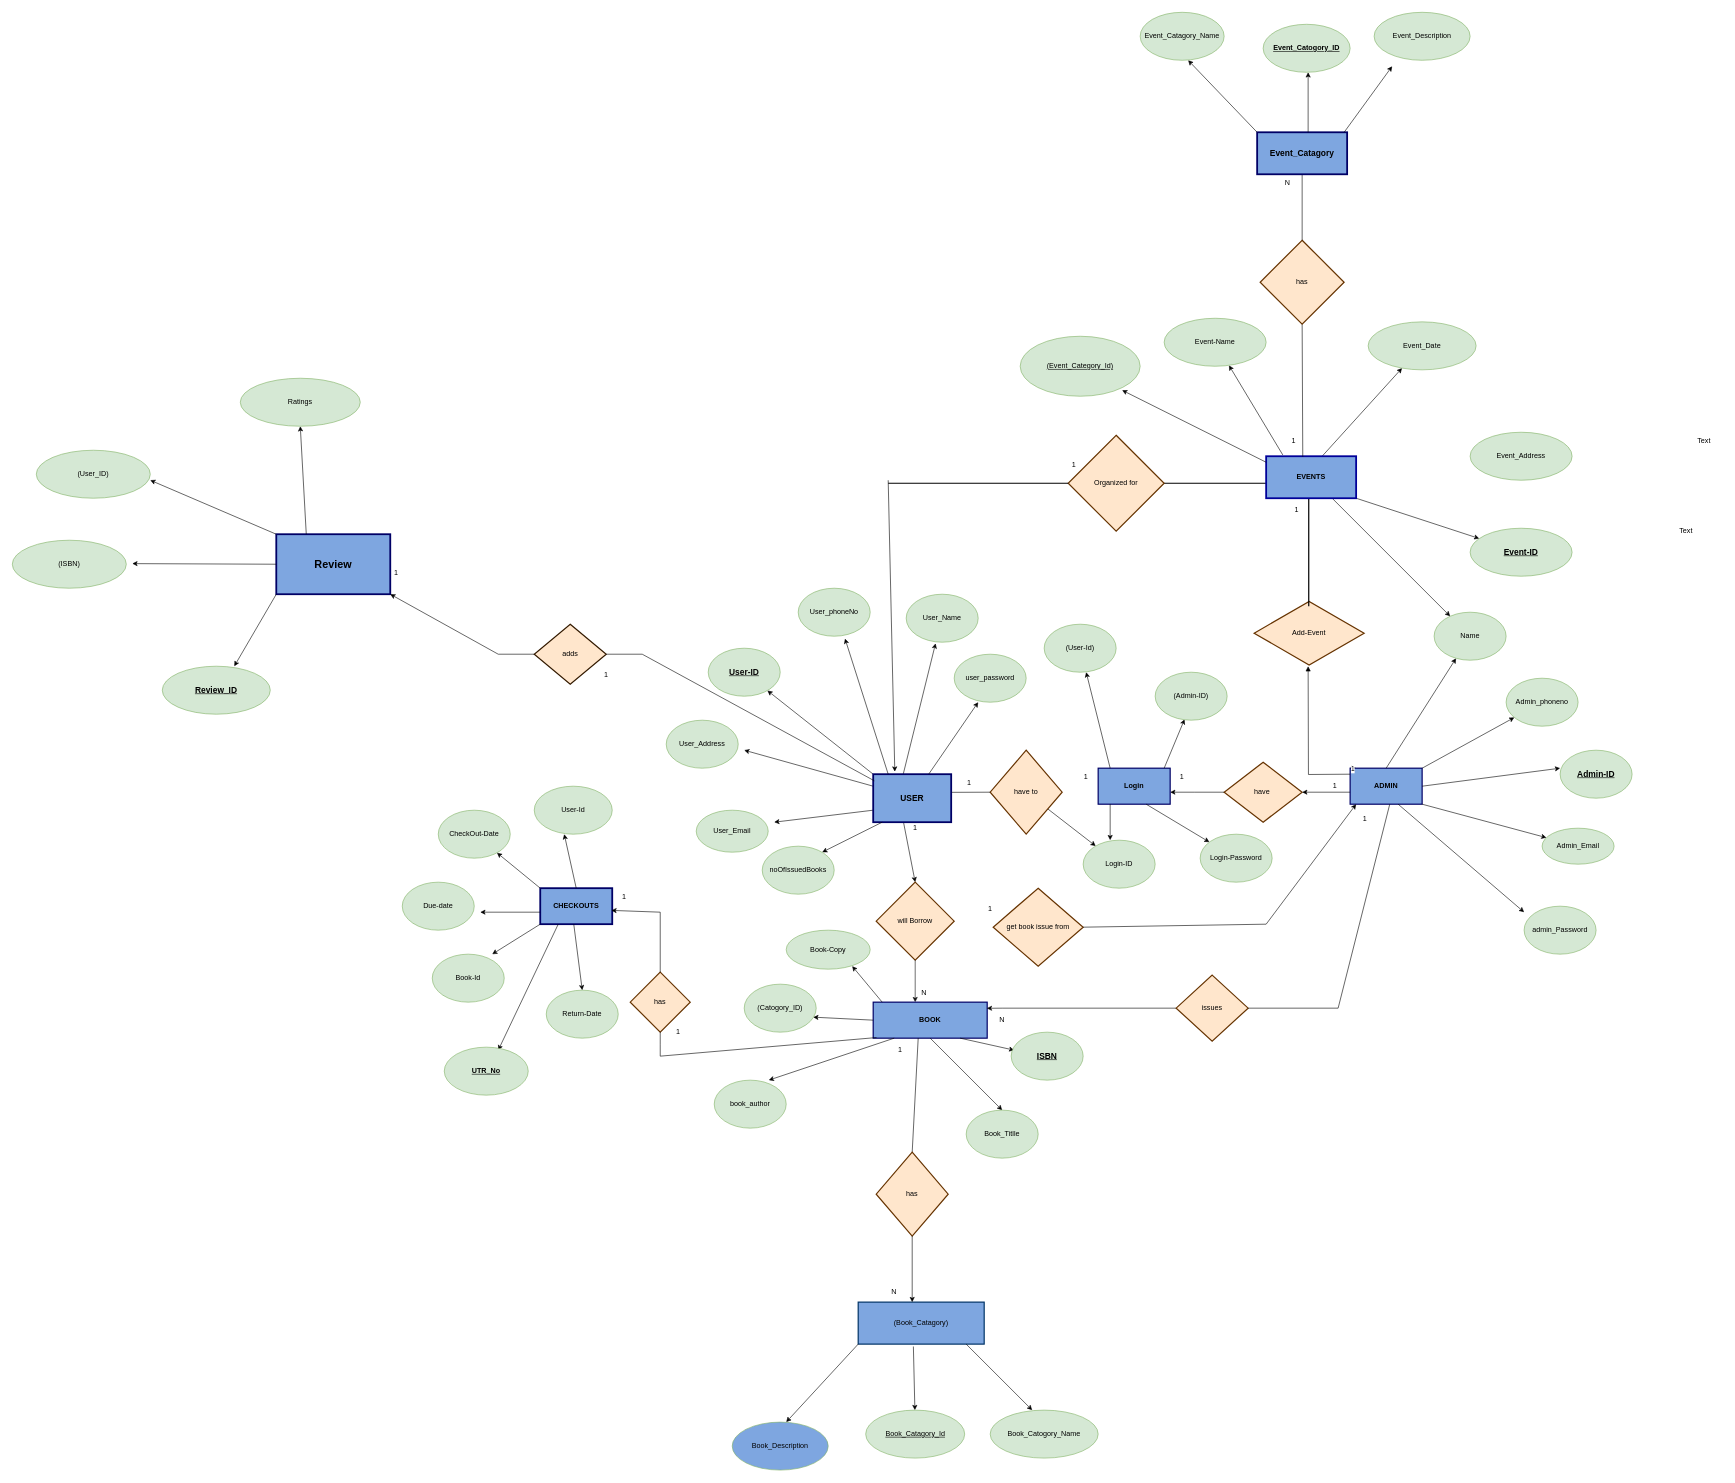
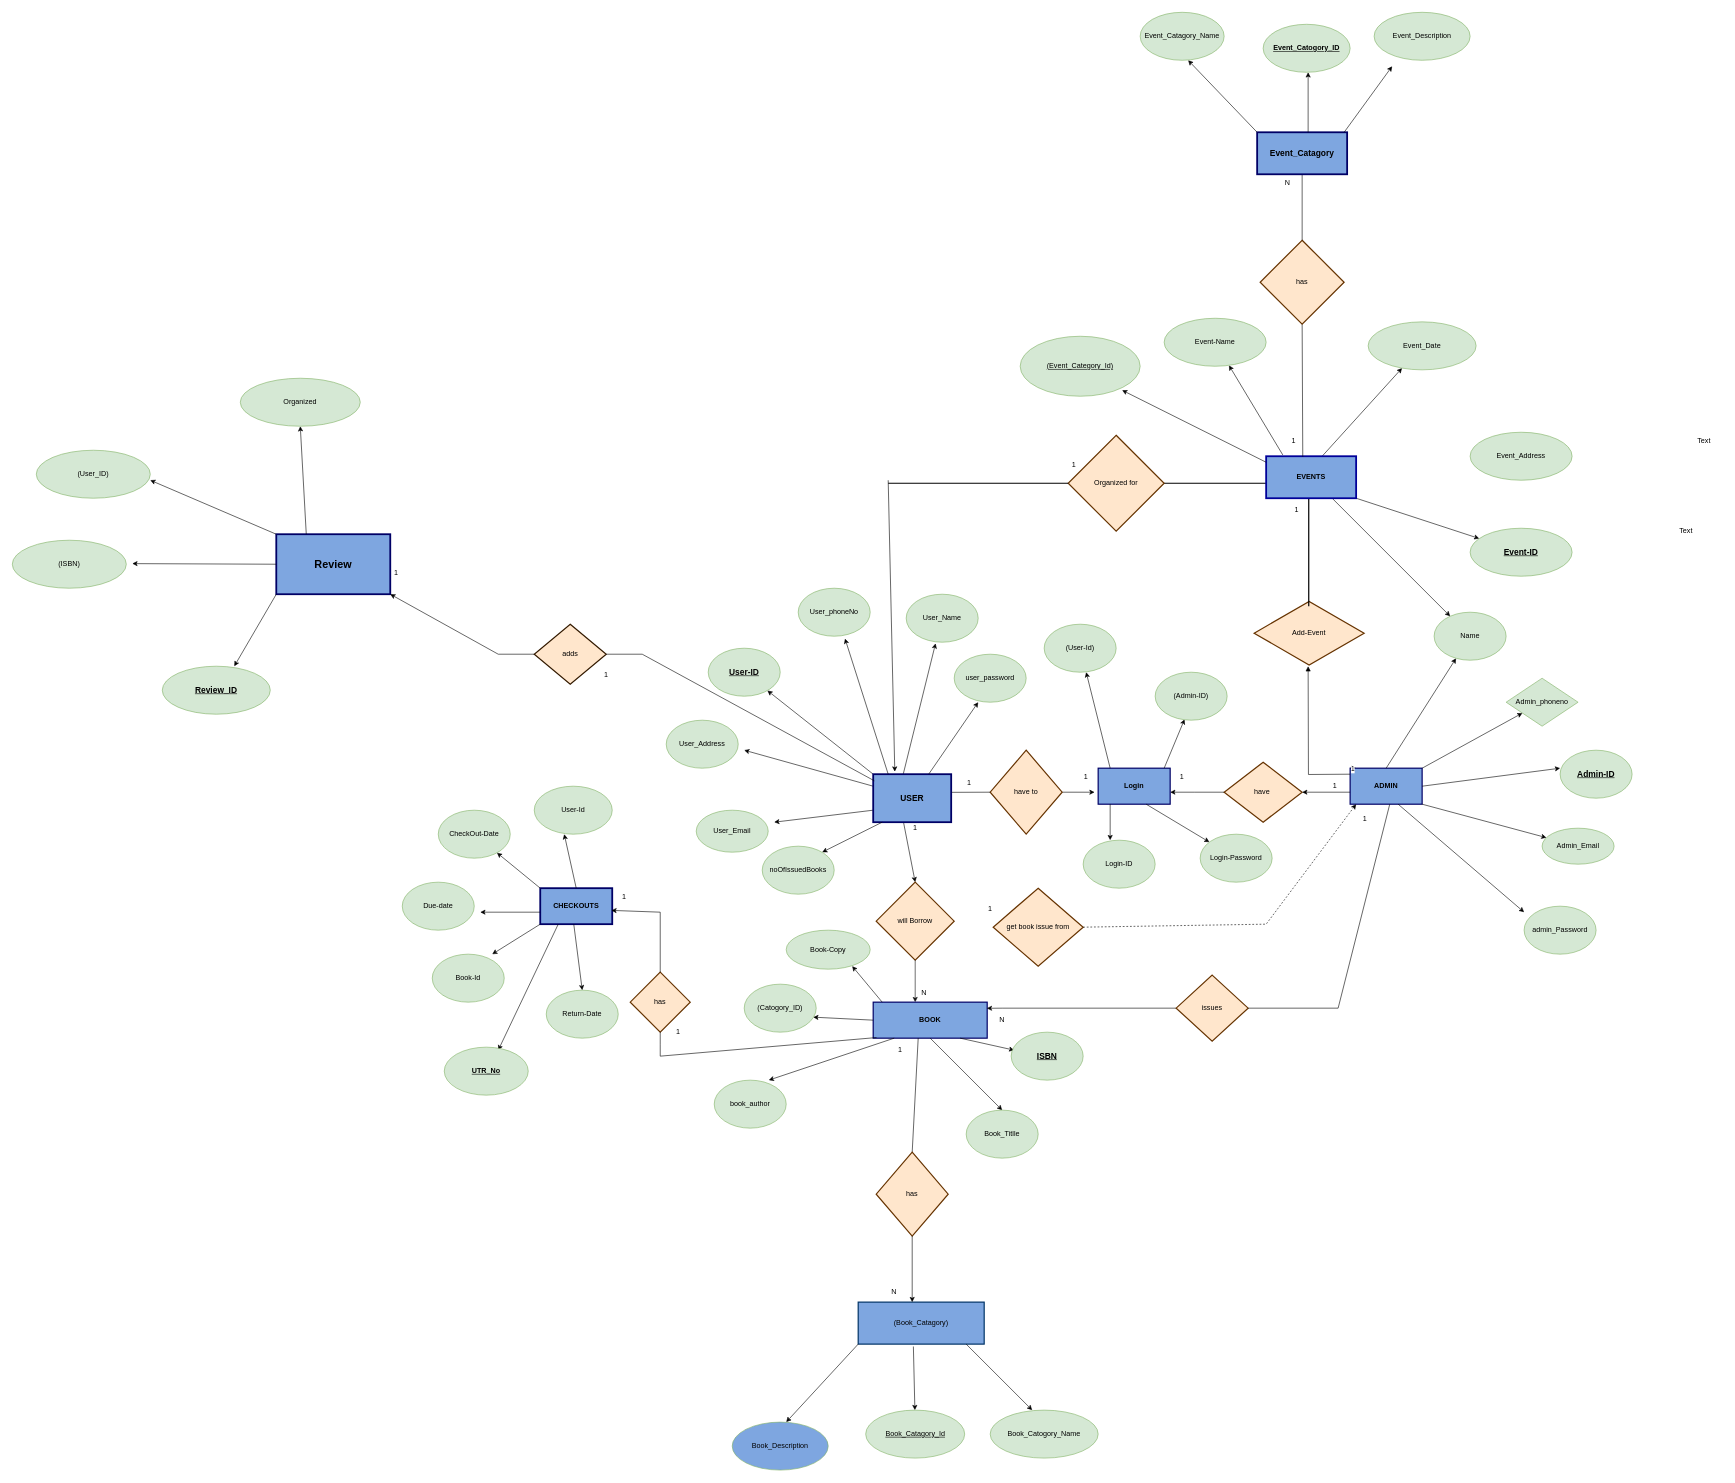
node "Ratings": label "Ratings" -> "Organized"
node "Admin_phoneno": shape ellipse -> diamond
edge "have to" -> "Login-ID": now "have to" -> "Login"
edge "get book issue from" -> "ADMIN": style solid -> dashed
